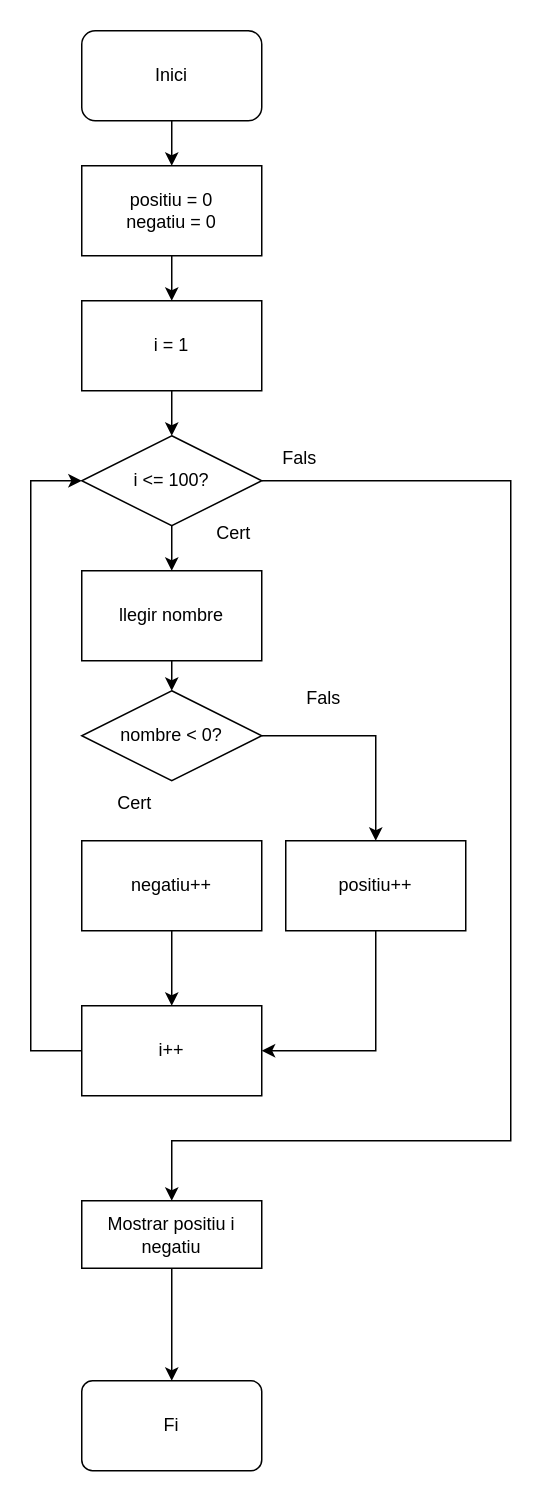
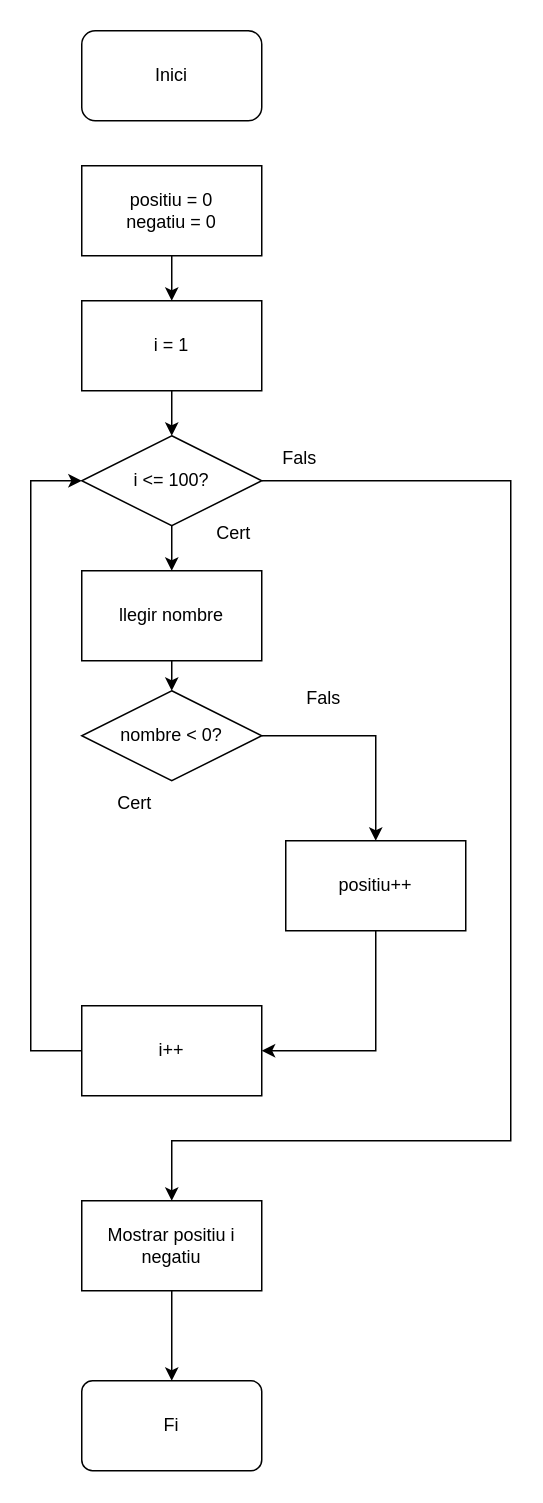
edge "Inici" -> "positiu = 0 negatiu = 0": removed
node "negatiu++": removed
edge "negatiu++" -> "i++": removed
node "Mostrar positiu i negatiu": size 180x68 -> 180x90
